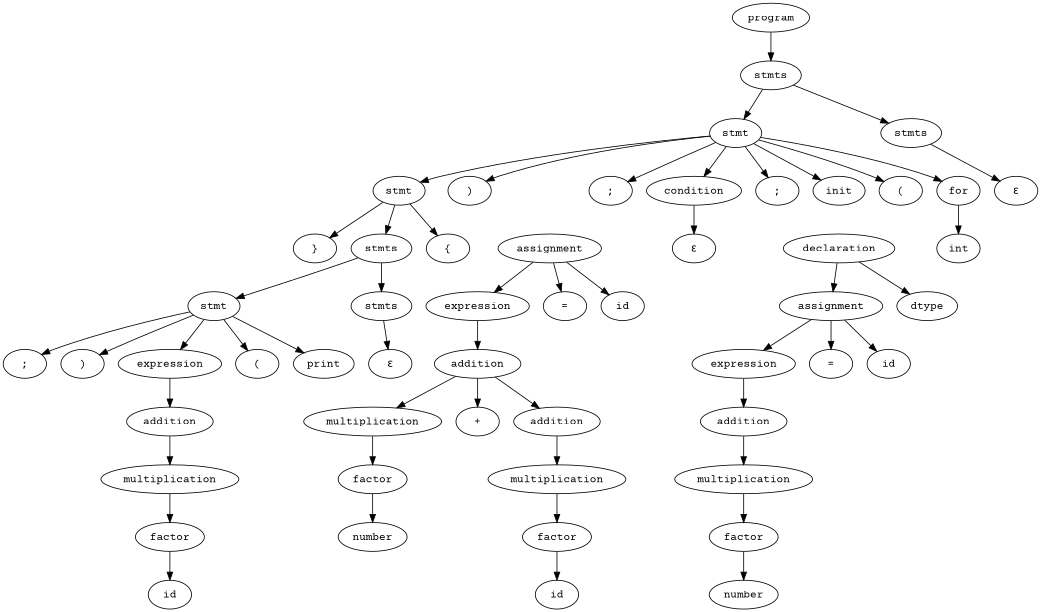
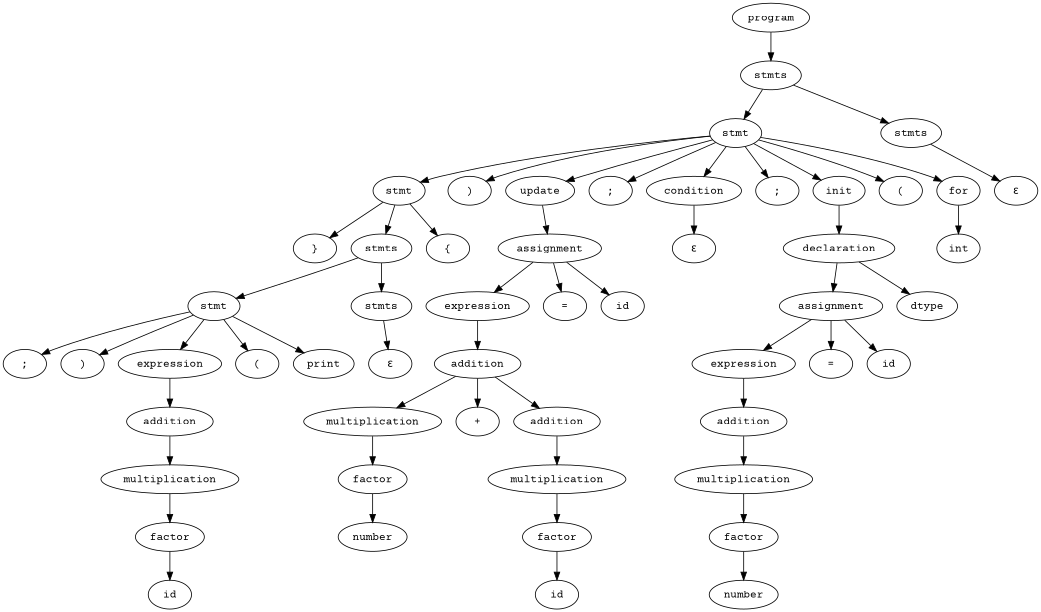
node "update": added
edge "init" -> "declaration": added
